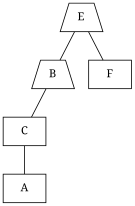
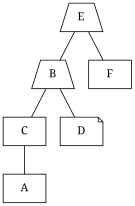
node "D": added
